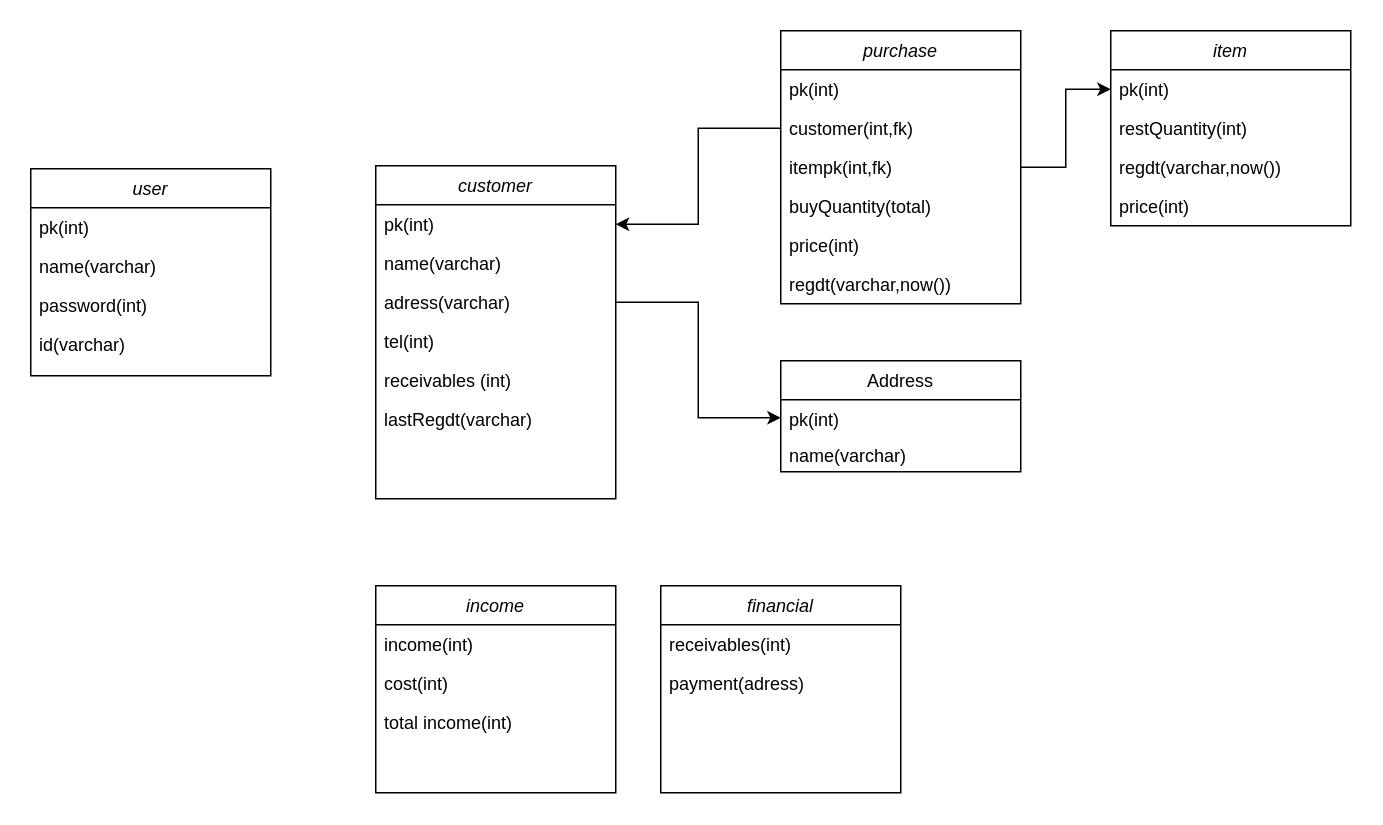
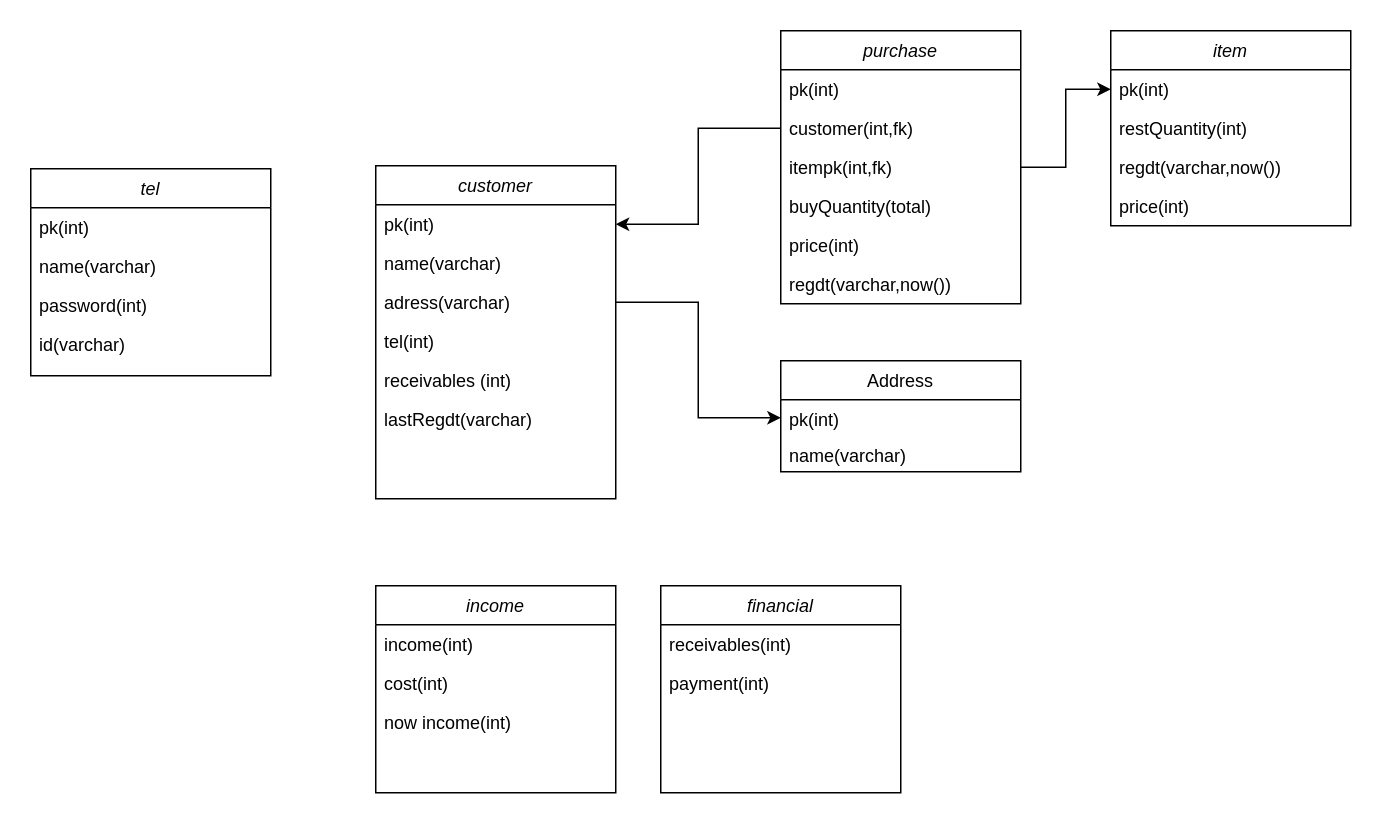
node "user": label "user" -> "tel"
node "payment(adress)": label "payment(adress)" -> "payment(int)"
node "total income(int)": label "total income(int)" -> "now income(int)"
